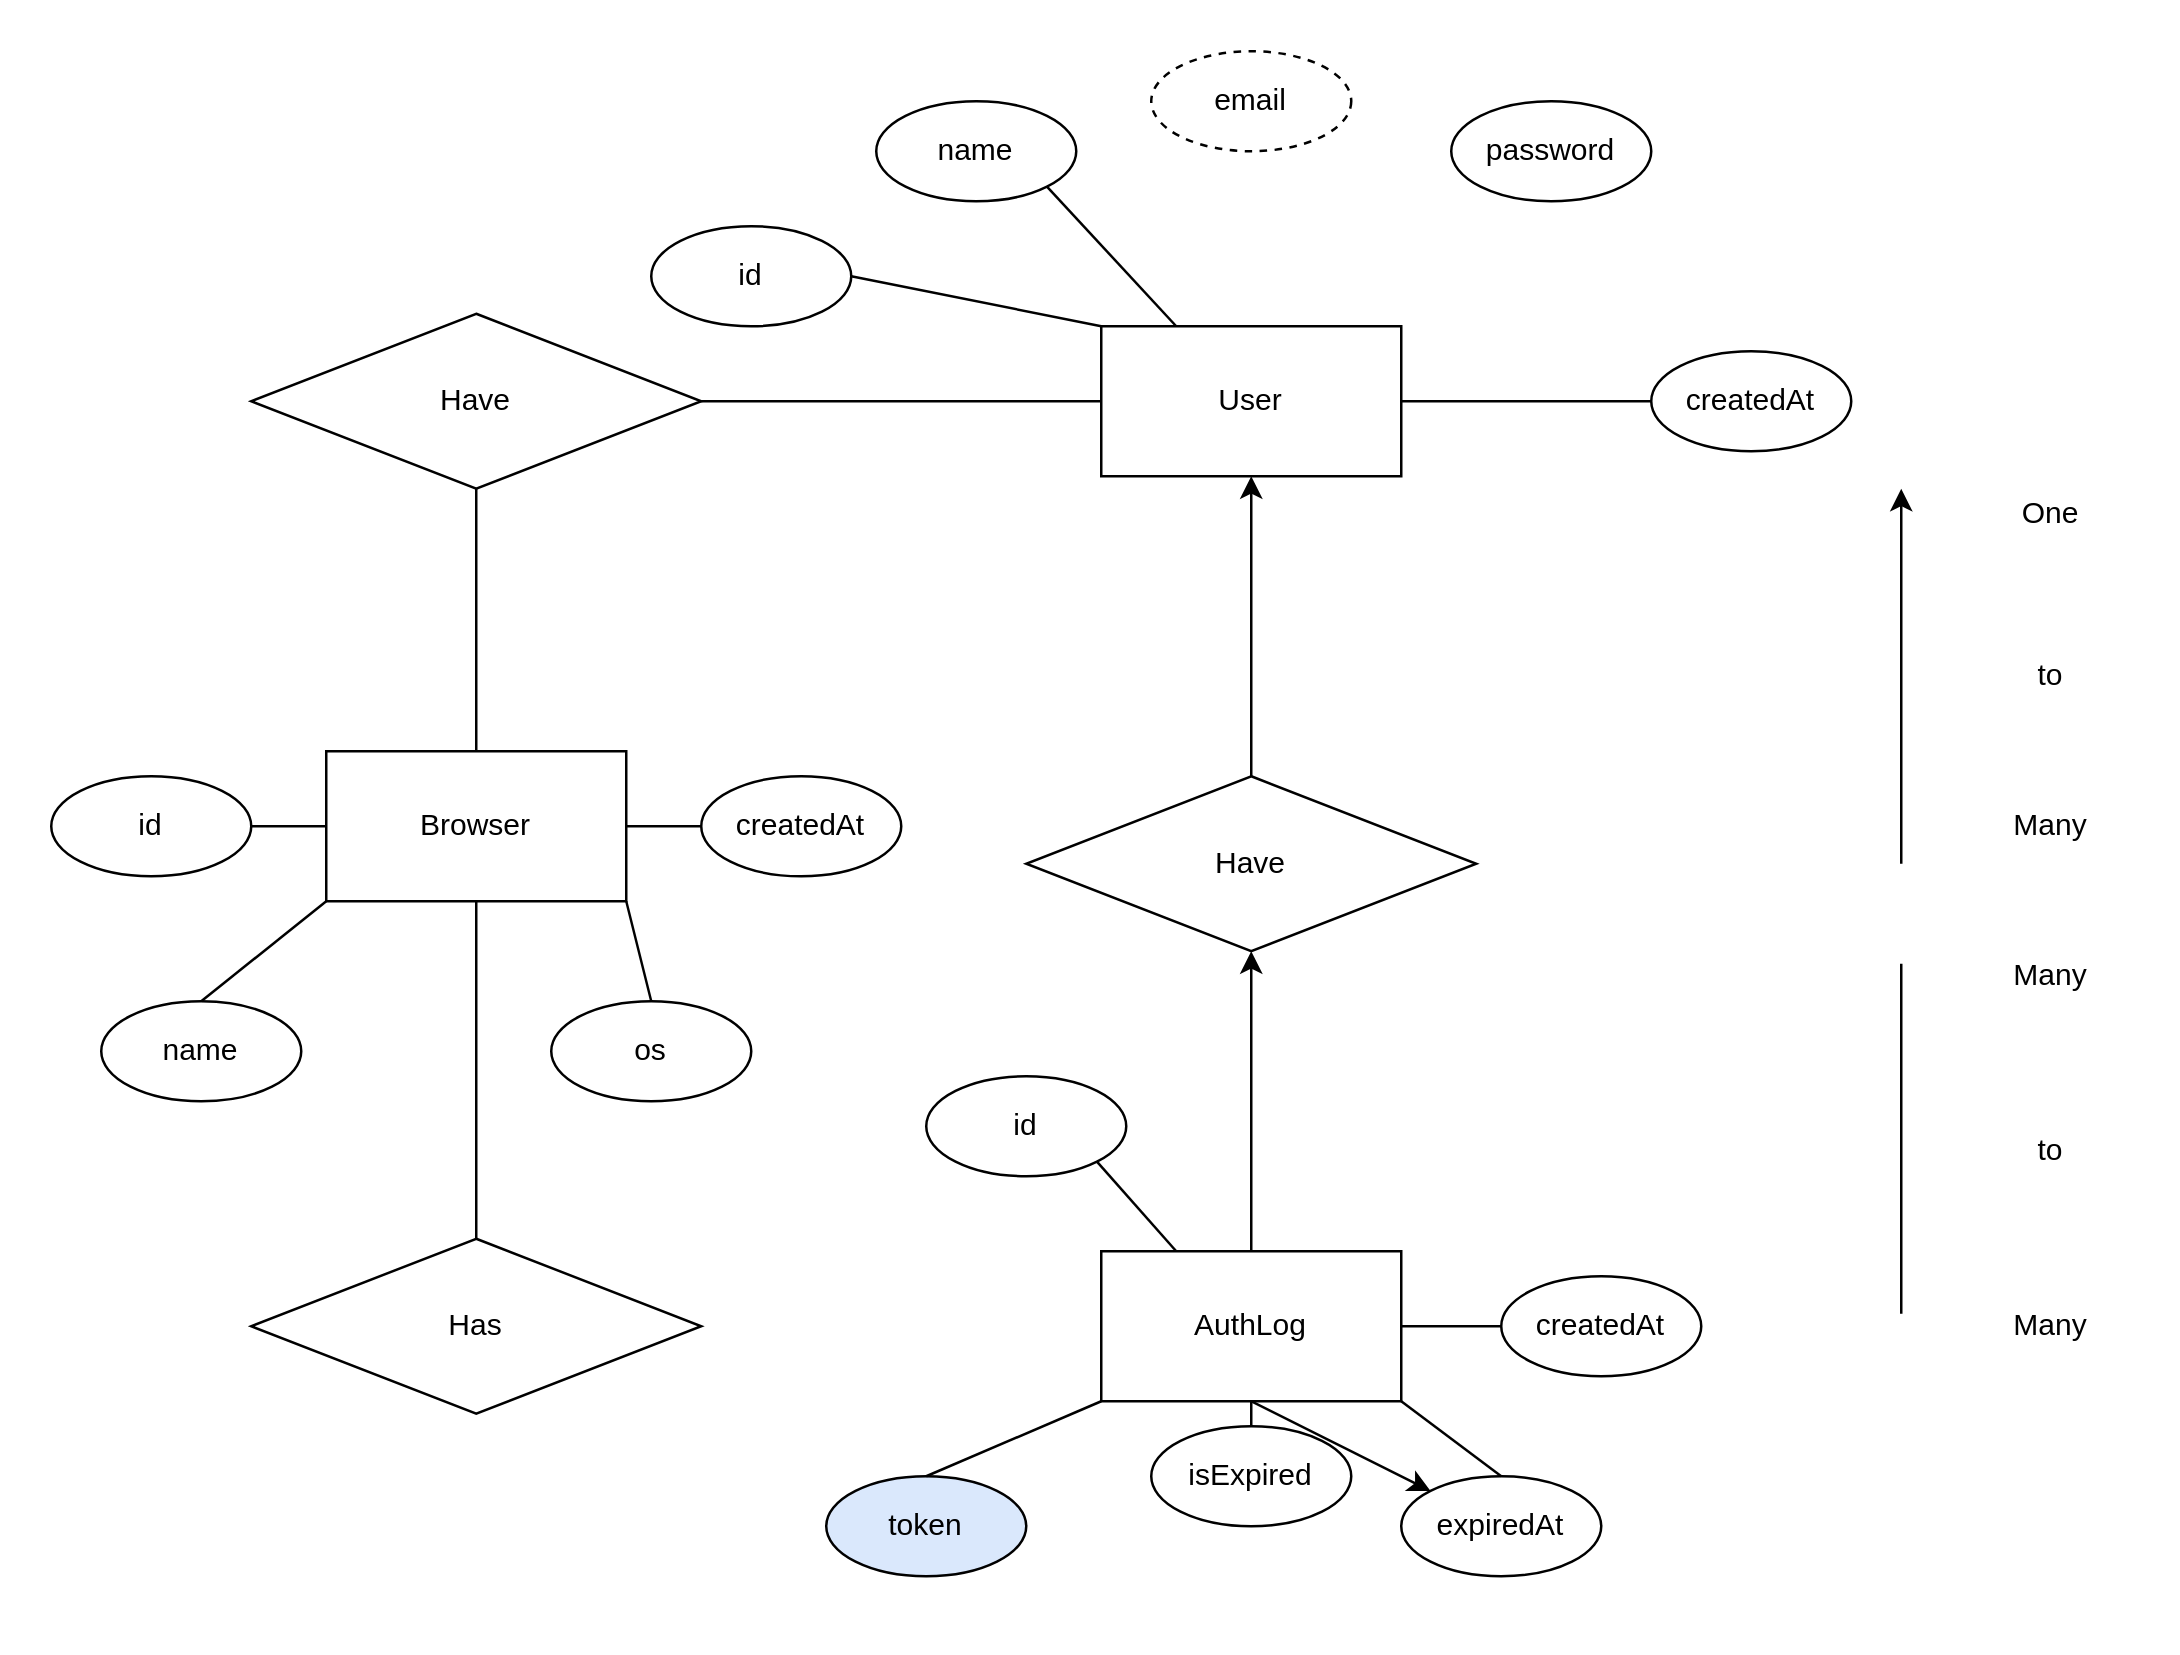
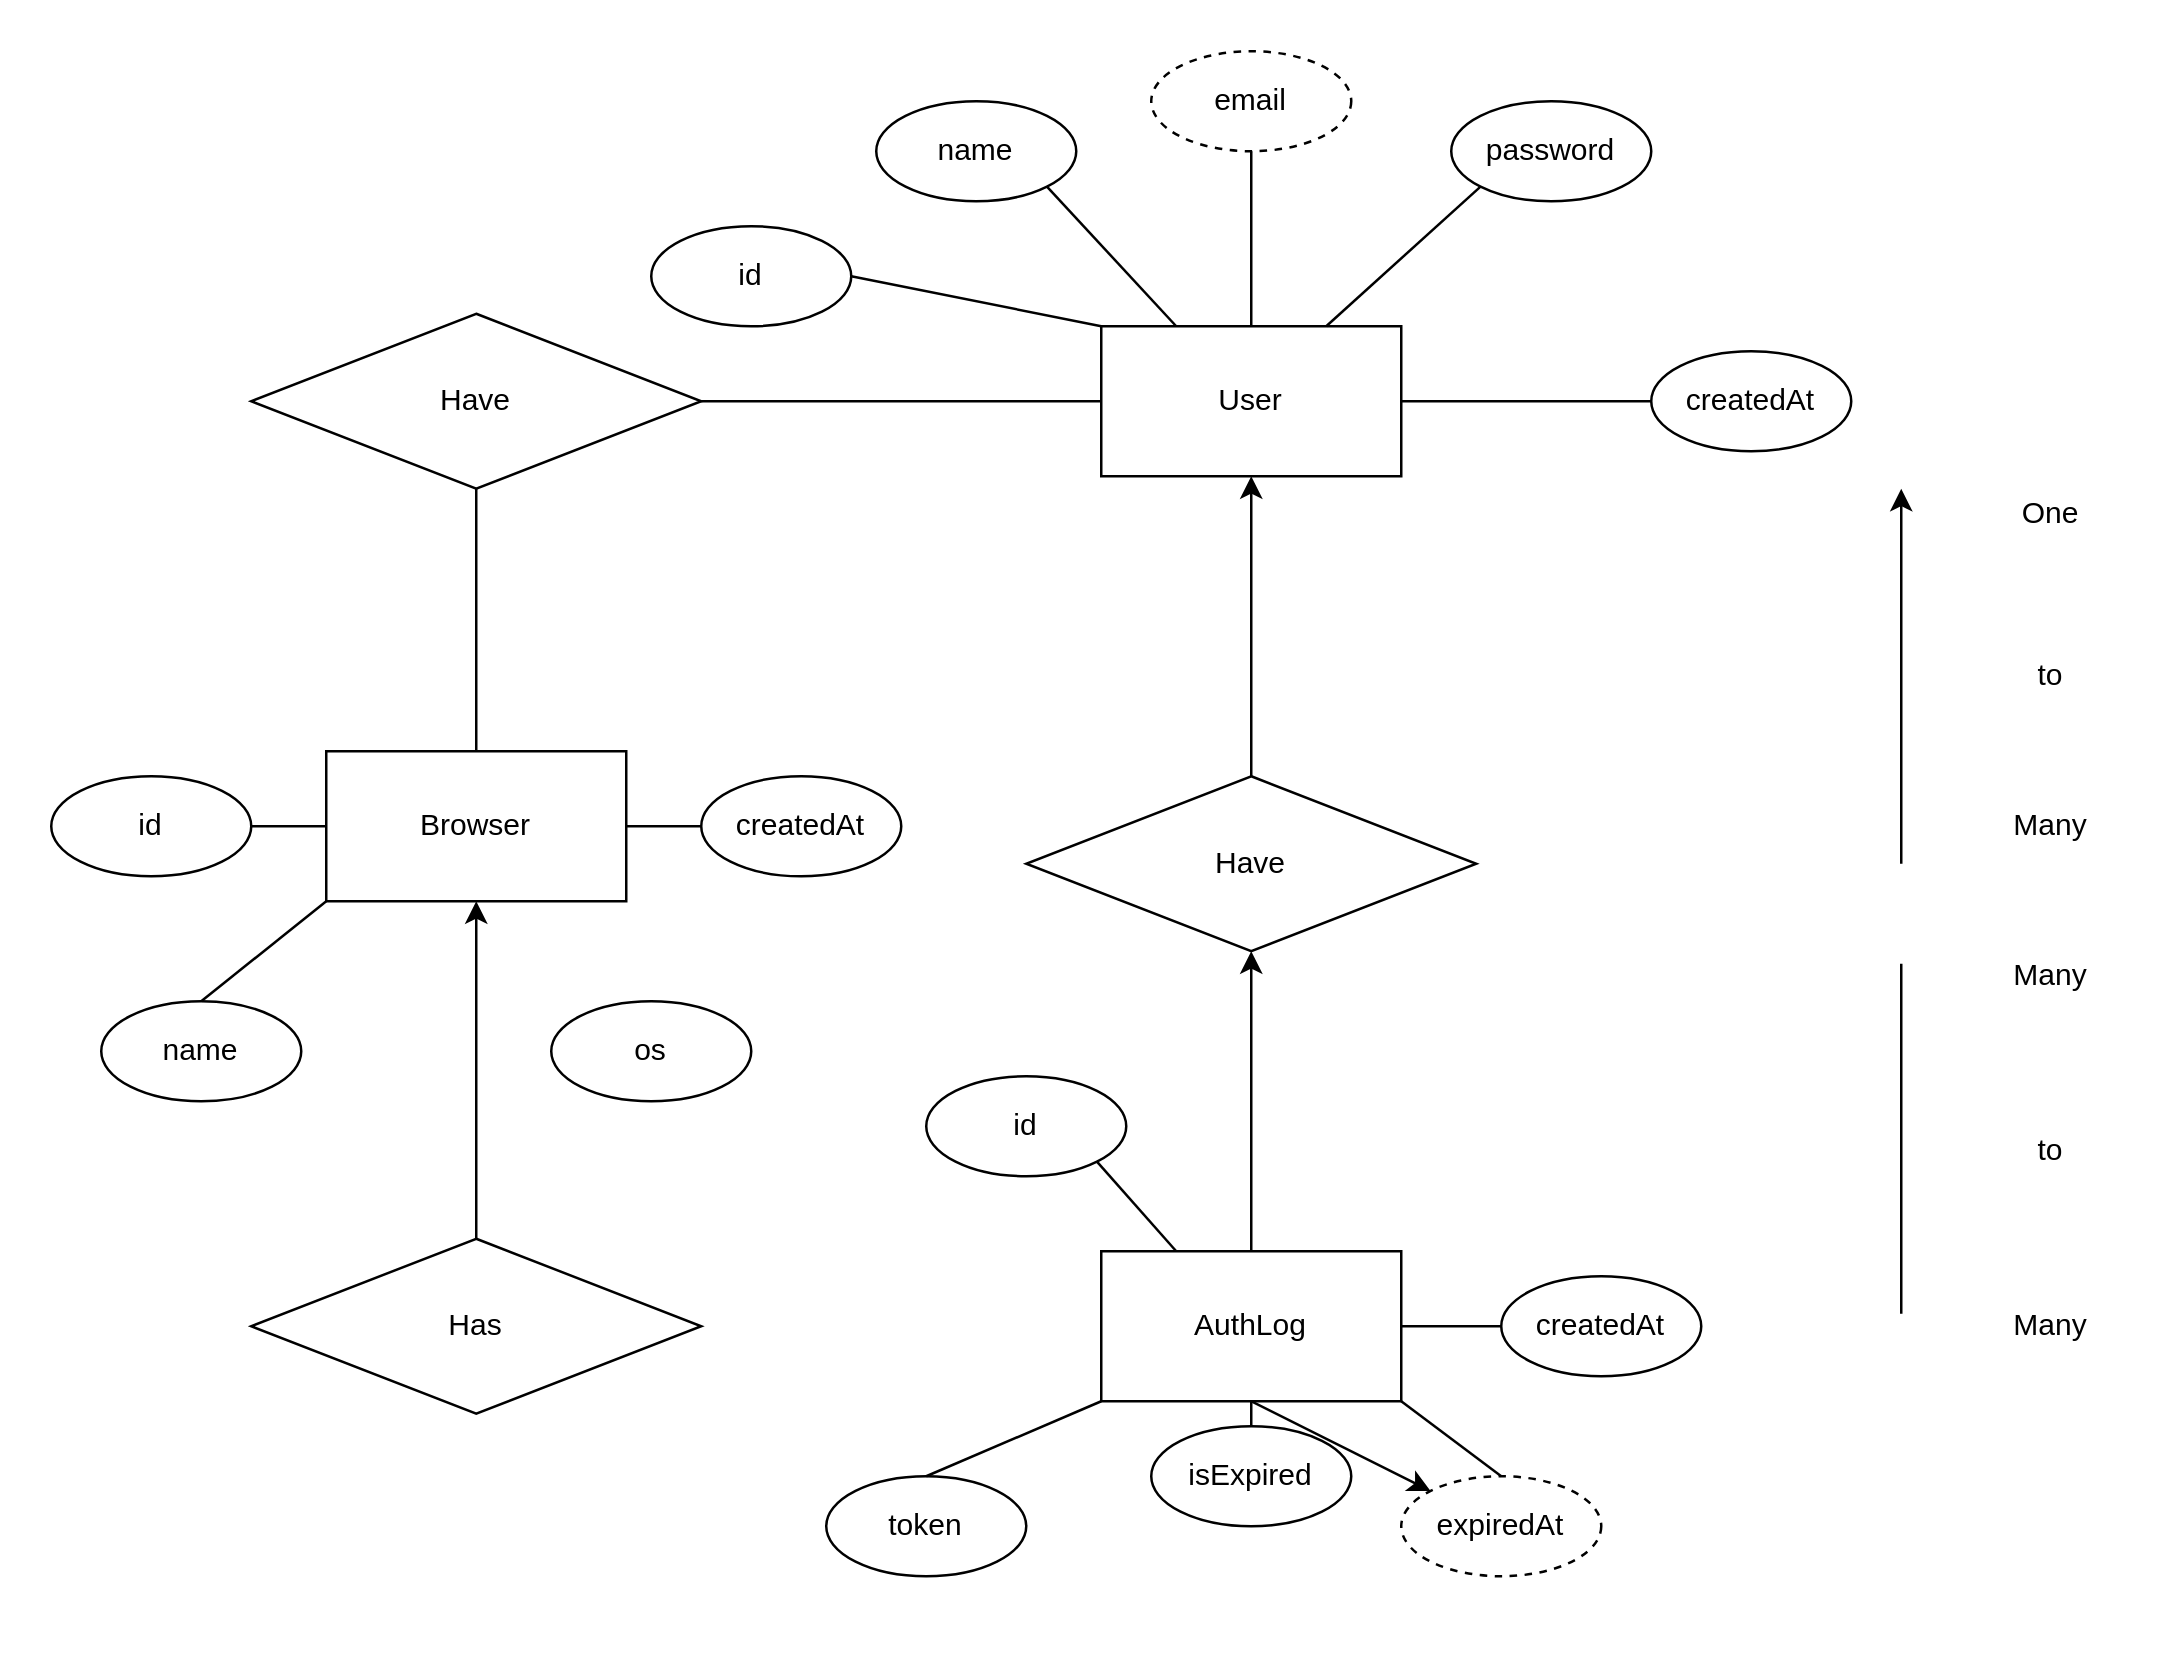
edge "email" -- "User": added
edge "password" -- "User": added
edge "Browser" -- "Has": arrowhead none -> classic
edge "Browser" -- "os": removed
node "token": fillcolor #dae8fc -> #ffffff
node "expiredAt": style solid -> dashed
